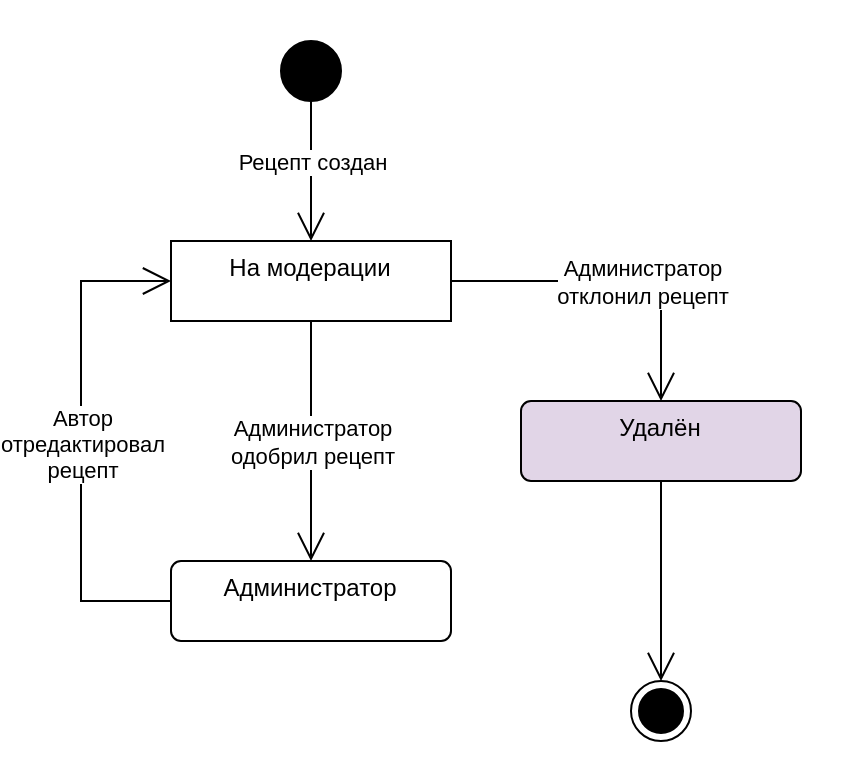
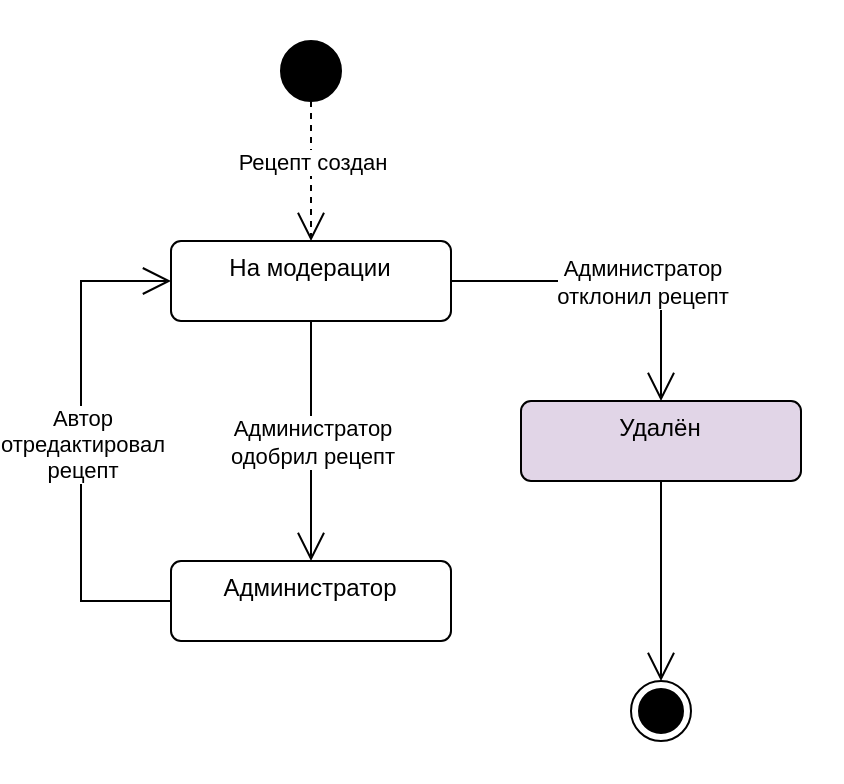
edge "Y" -> "На модерации": style solid -> dashed
node "На модерации": shape rectangle -> rounded rectangle
